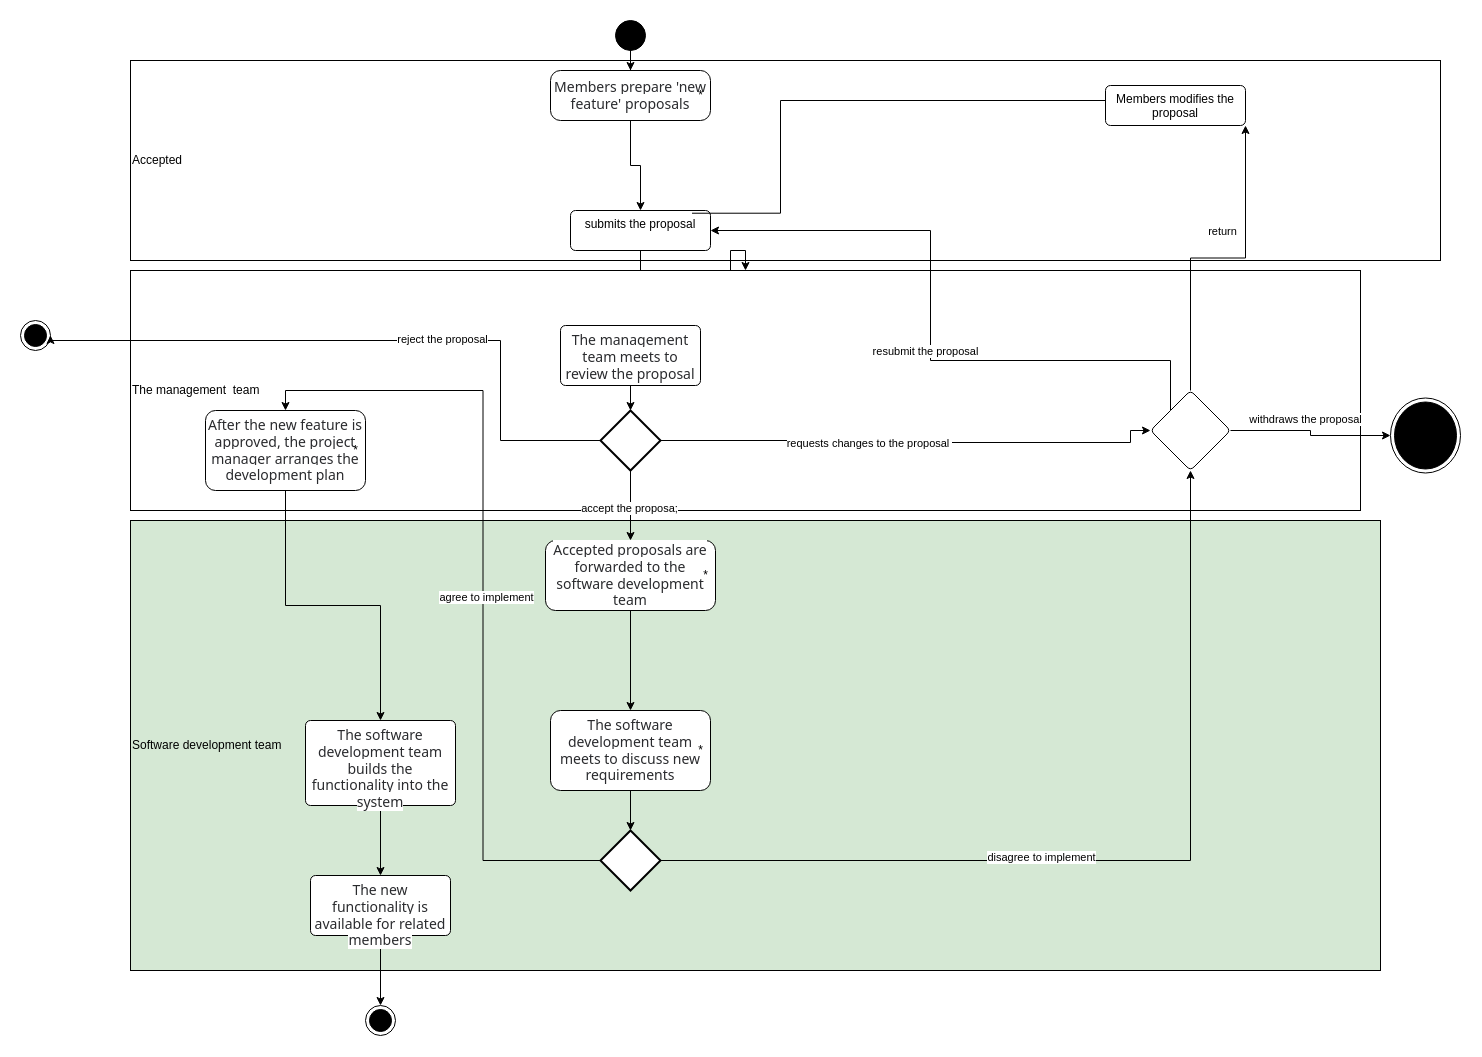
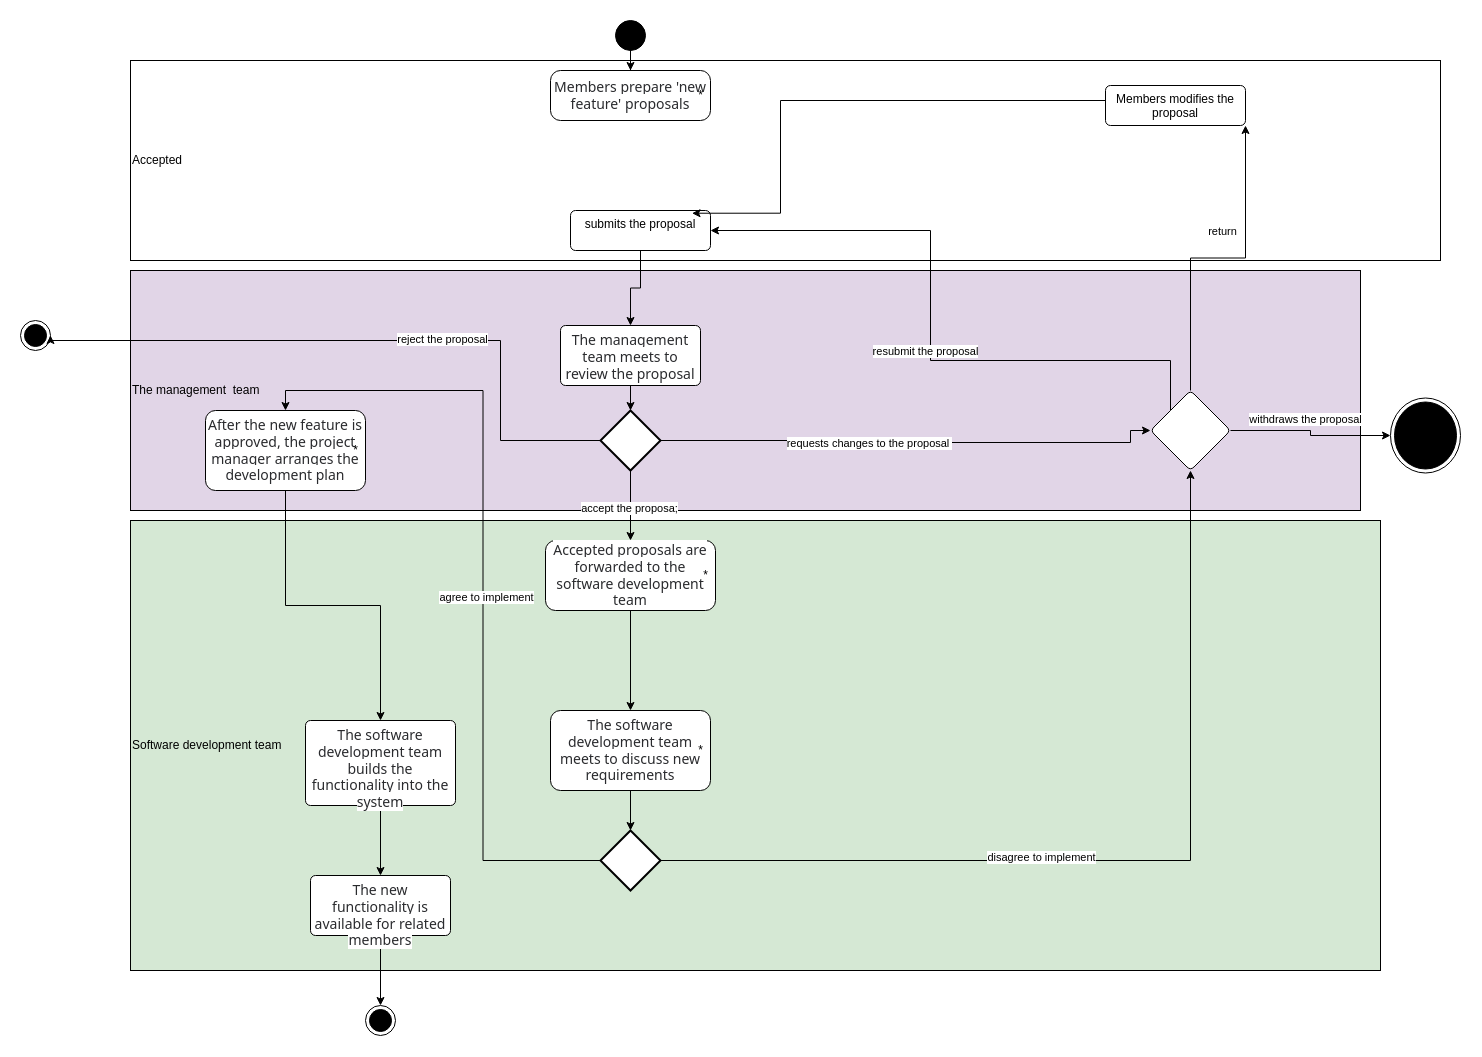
edge "Members prepare 'new feature' proposals" -> "submits the proposal": removed
edge "Members modifies the proposal" -- "submits the proposal": arrowhead none -> classic
edge "submits the proposal" -> "The management team": now "submits the proposal" -> "The management team meets to review the proposal"
node "The management team": fillcolor #ffffff -> #e1d5e7
